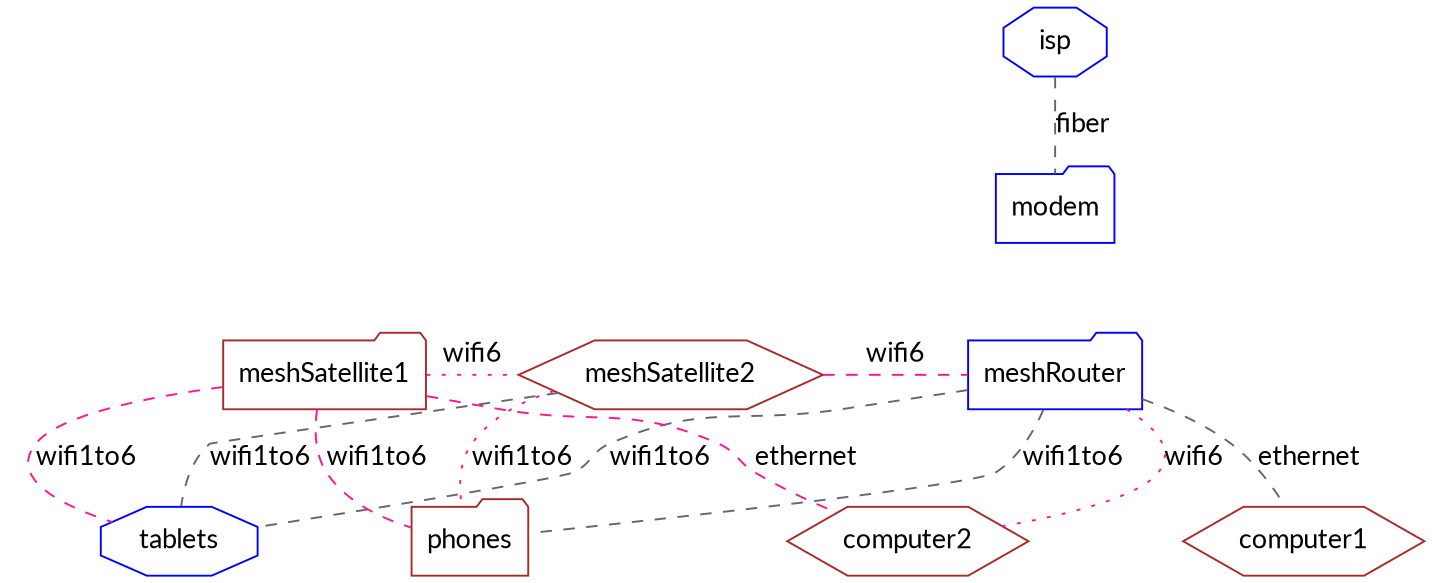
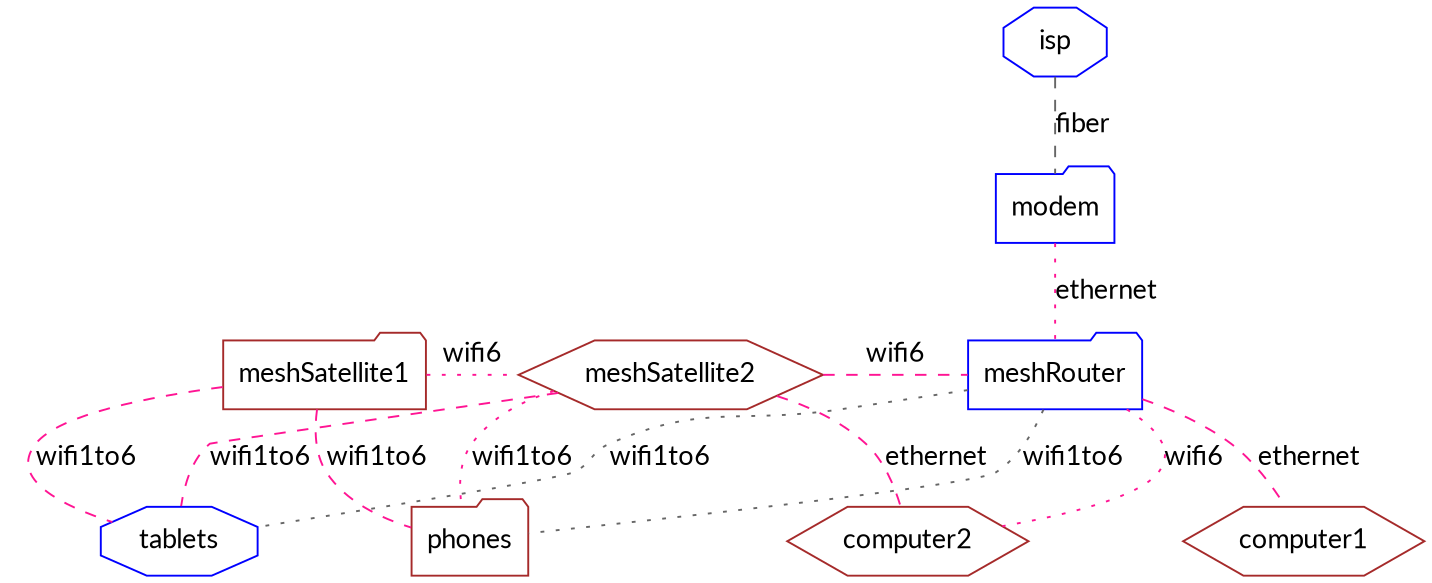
edge "modem" -- "meshRouter": added, label "ethernet"
edge "meshSatellite1" -- "computer2": now "meshSatellite2" -- "computer2"
edge "meshSatellite2" -- "tablets": color gray40 -> deeppink
edge "meshRouter" -- "computer1": color gray40 -> deeppink
edge "meshRouter" -- "tablets": style dashed -> dotted
edge "meshRouter" -- "phones": style dashed -> dotted
